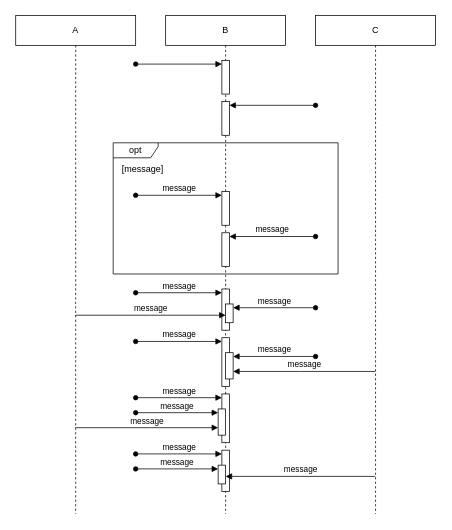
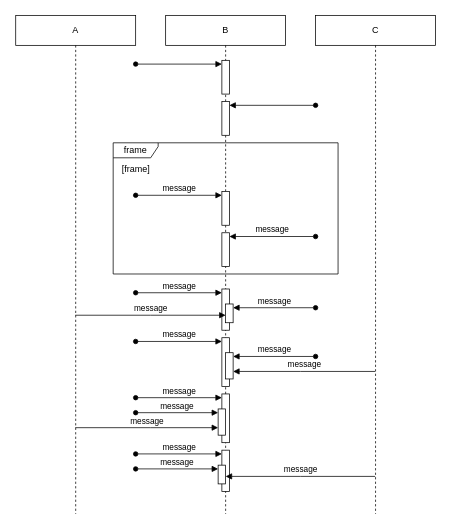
node "opt": label "opt" -> "frame"
node "[message]": label "[message]" -> "[frame]"
